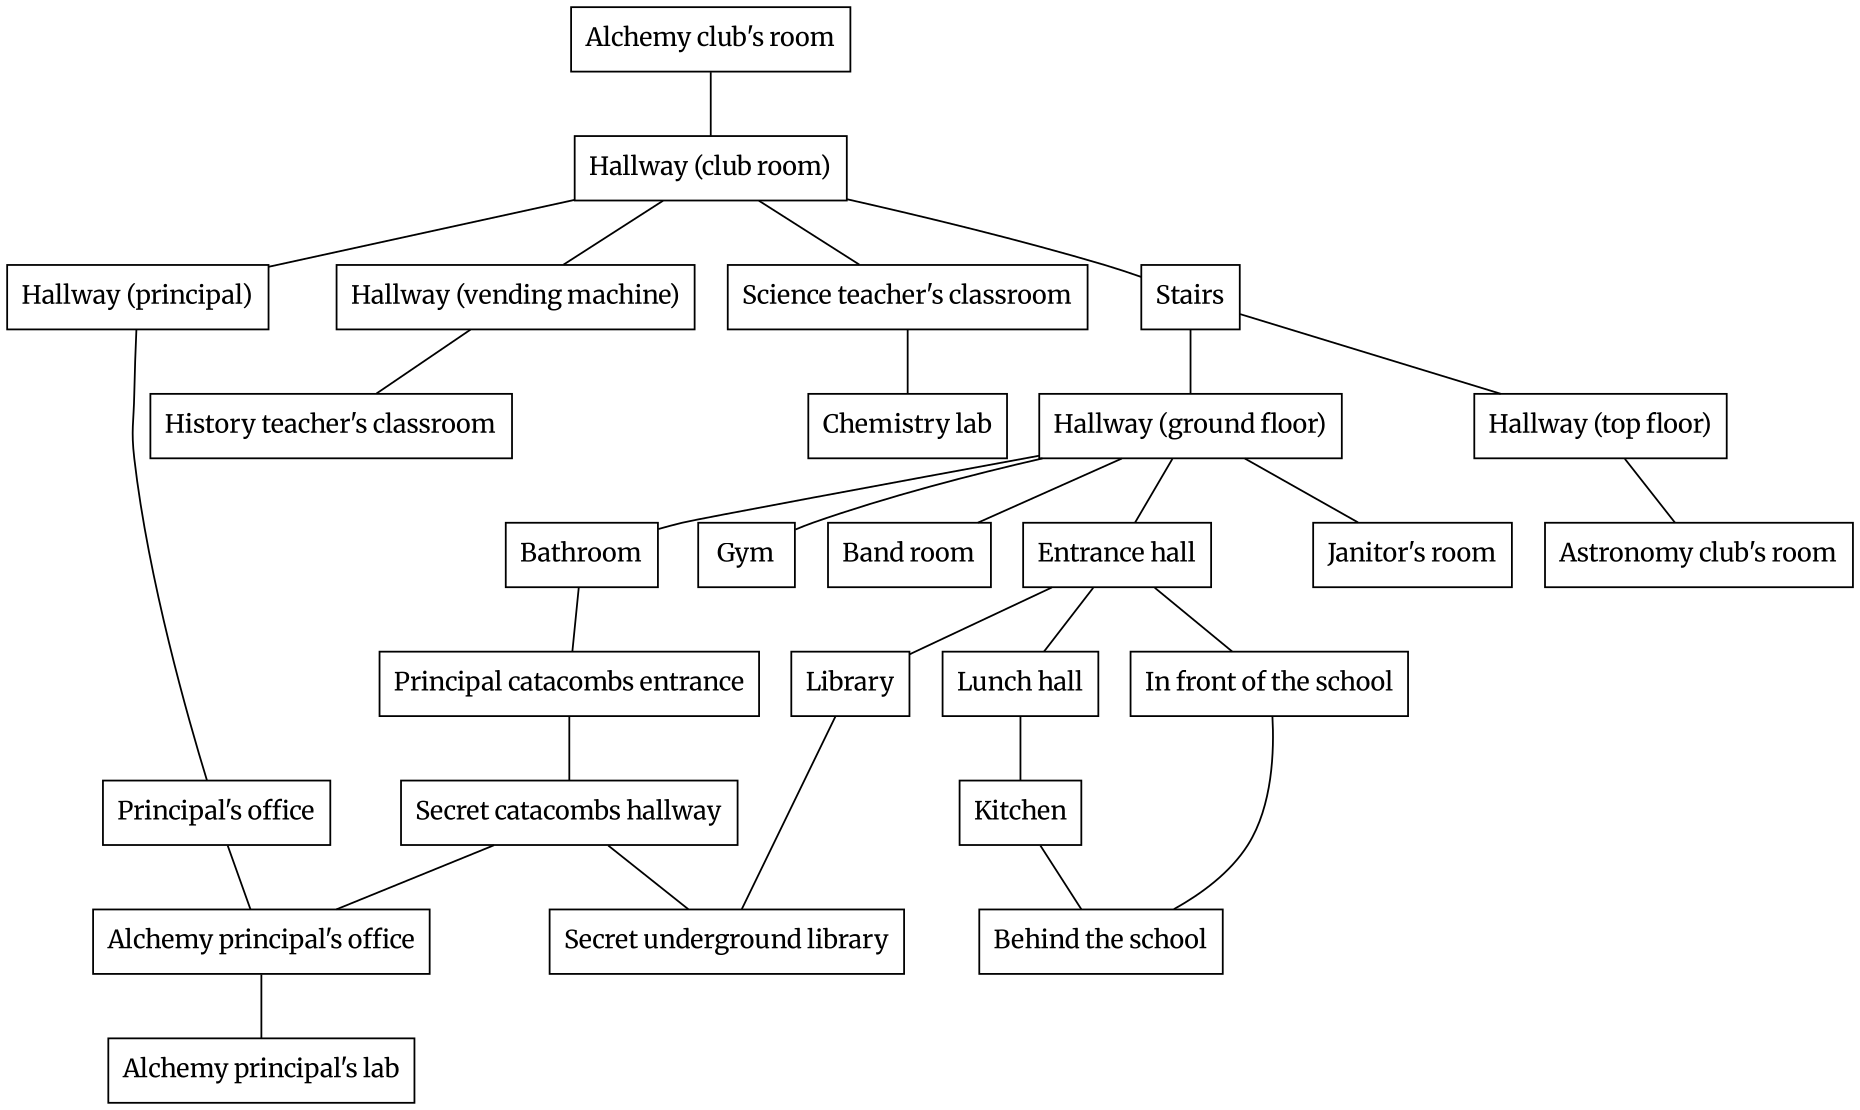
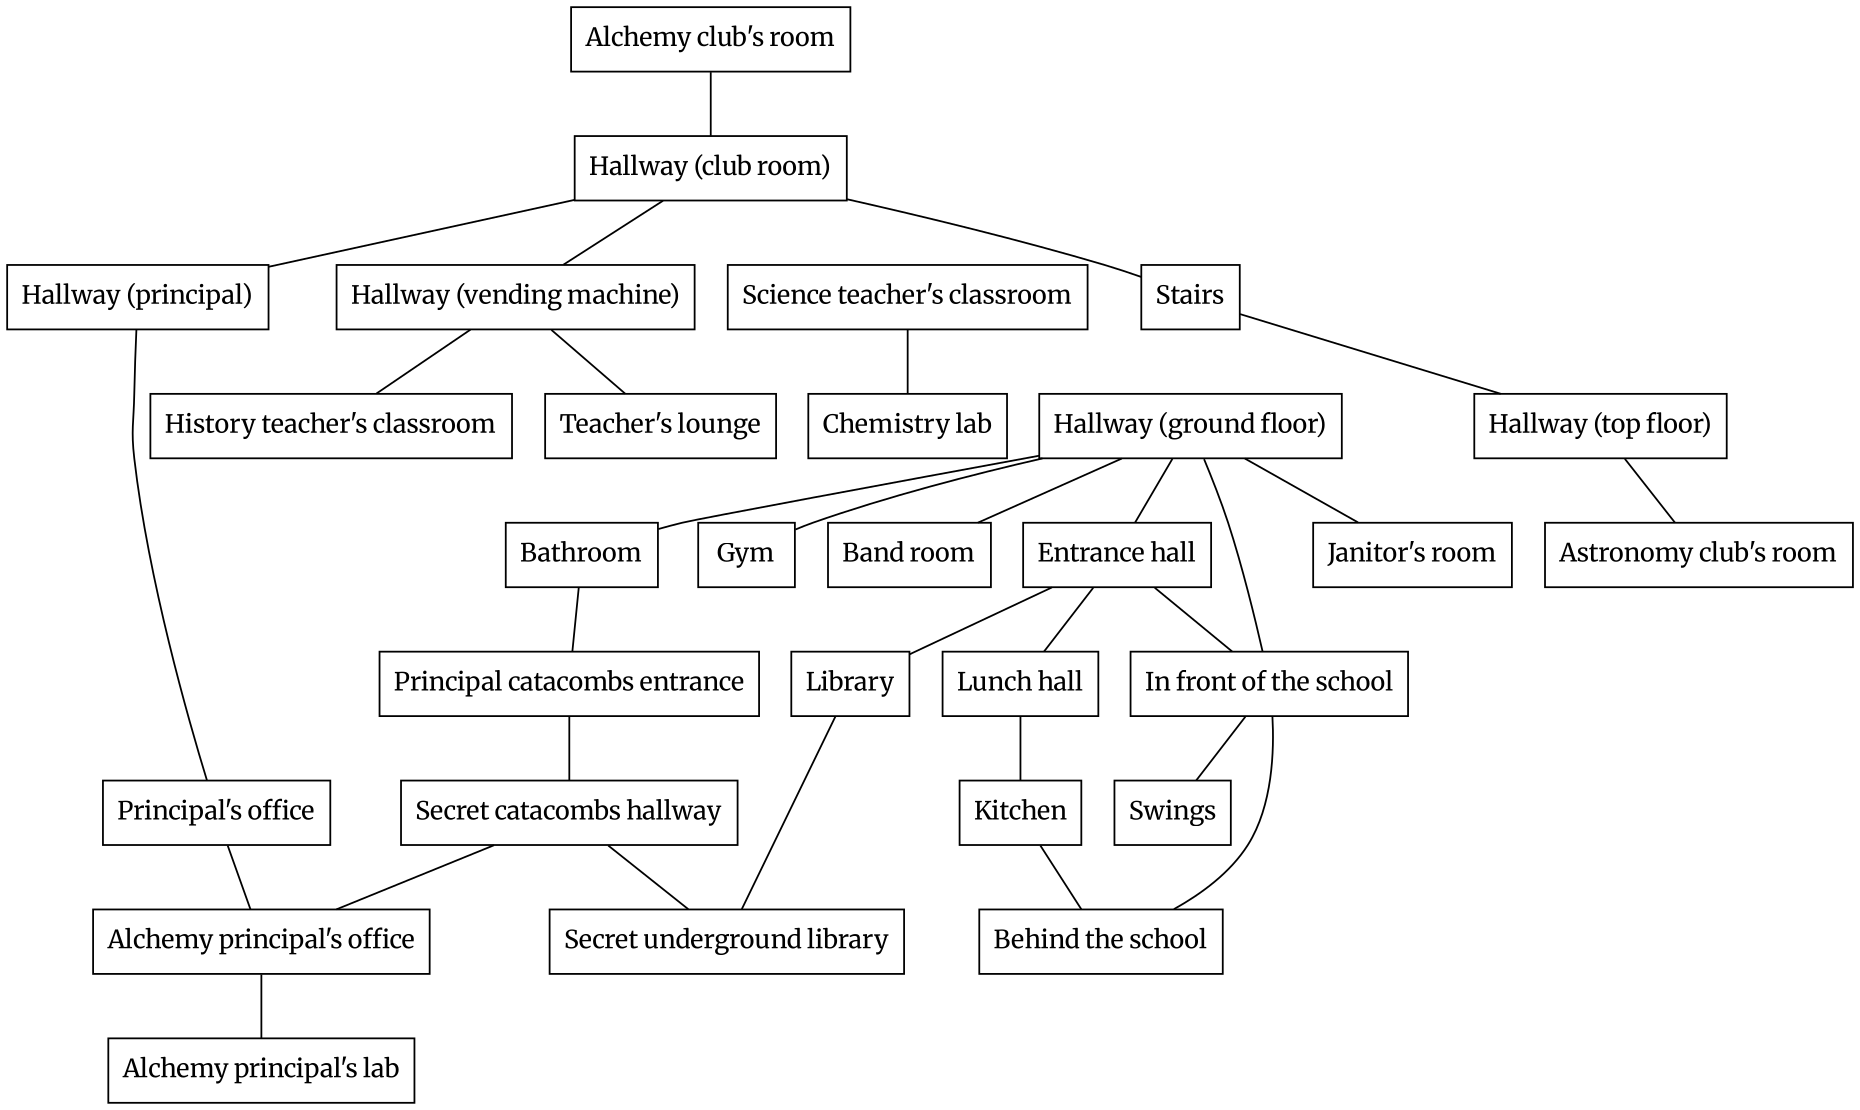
edge "Hallway (club room)" -- "Science teacher's classroom": removed
edge "Stairs" -- "Hallway (ground floor)": now "In front of the school" -- "Hallway (ground floor)"
node "Teacher's lounge": added
node "Swings": added
